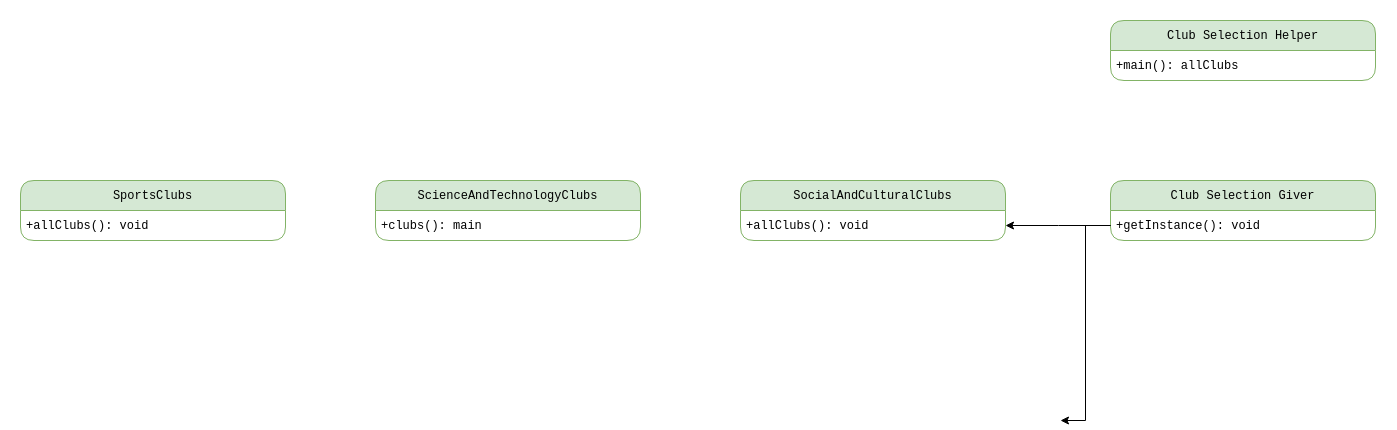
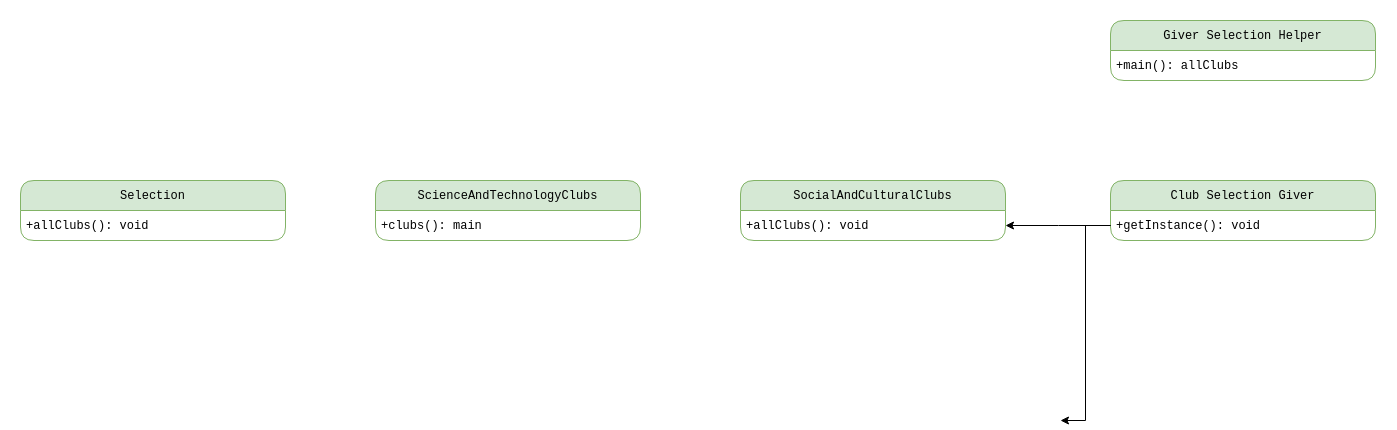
node "Club Selection Helper": label "Club Selection Helper" -> "Giver Selection Helper"
node "SportsClubs": label "SportsClubs" -> "Selection"
